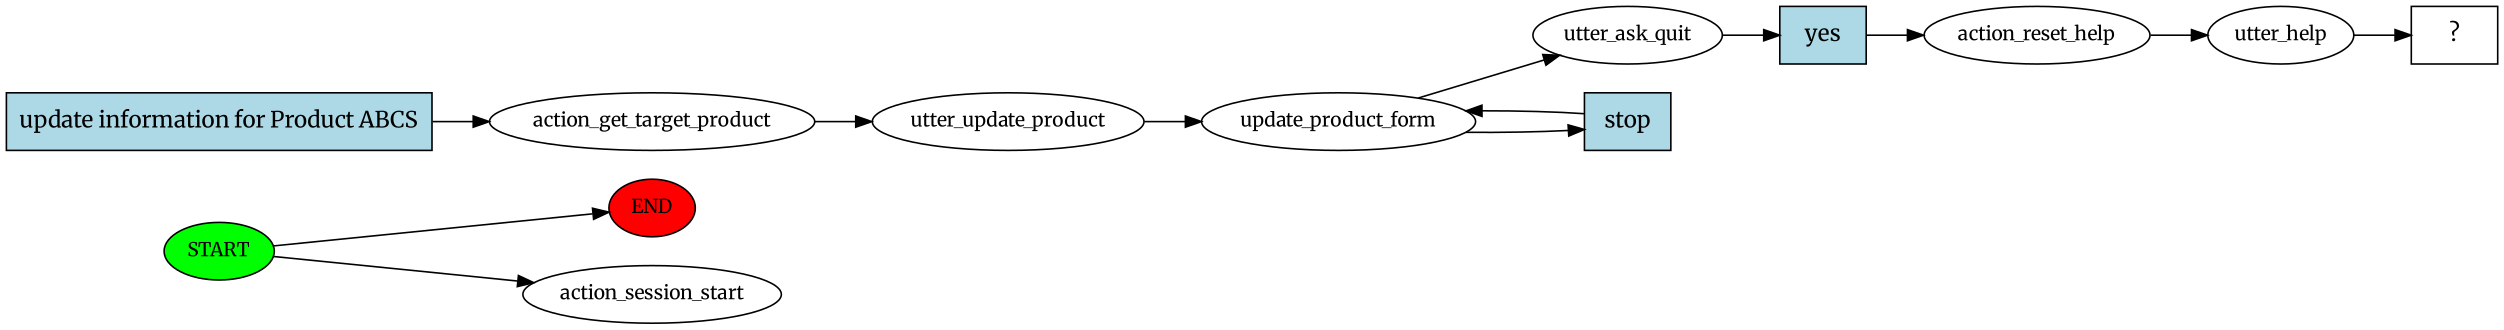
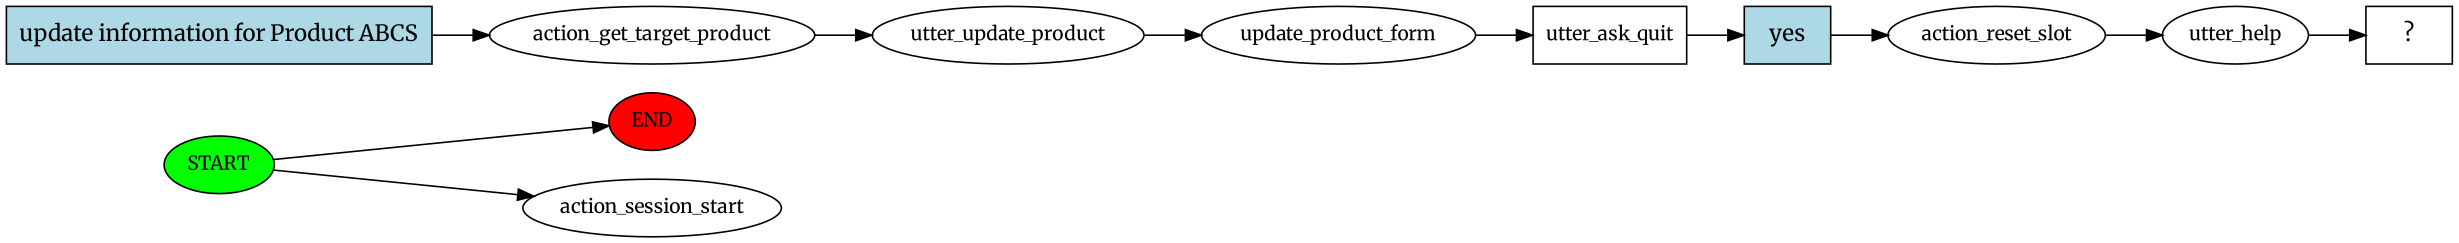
node "utter_ask_quit": shape ellipse -> box
node "action_reset_help": label "action_reset_help" -> "action_reset_slot"
node "stop": removed
